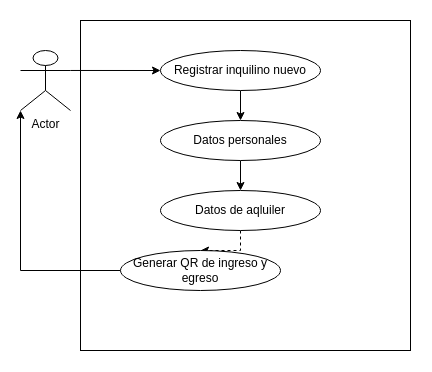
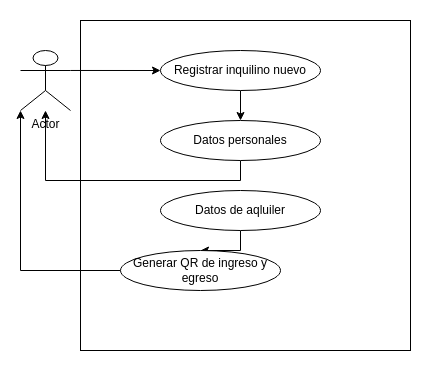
edge "Datos personales" -> "Datos de aqluiler": now "Datos personales" -> "Actor"
edge "Datos de aqluiler" -> "Generar QR de ingreso y egreso": style dashed -> solid
